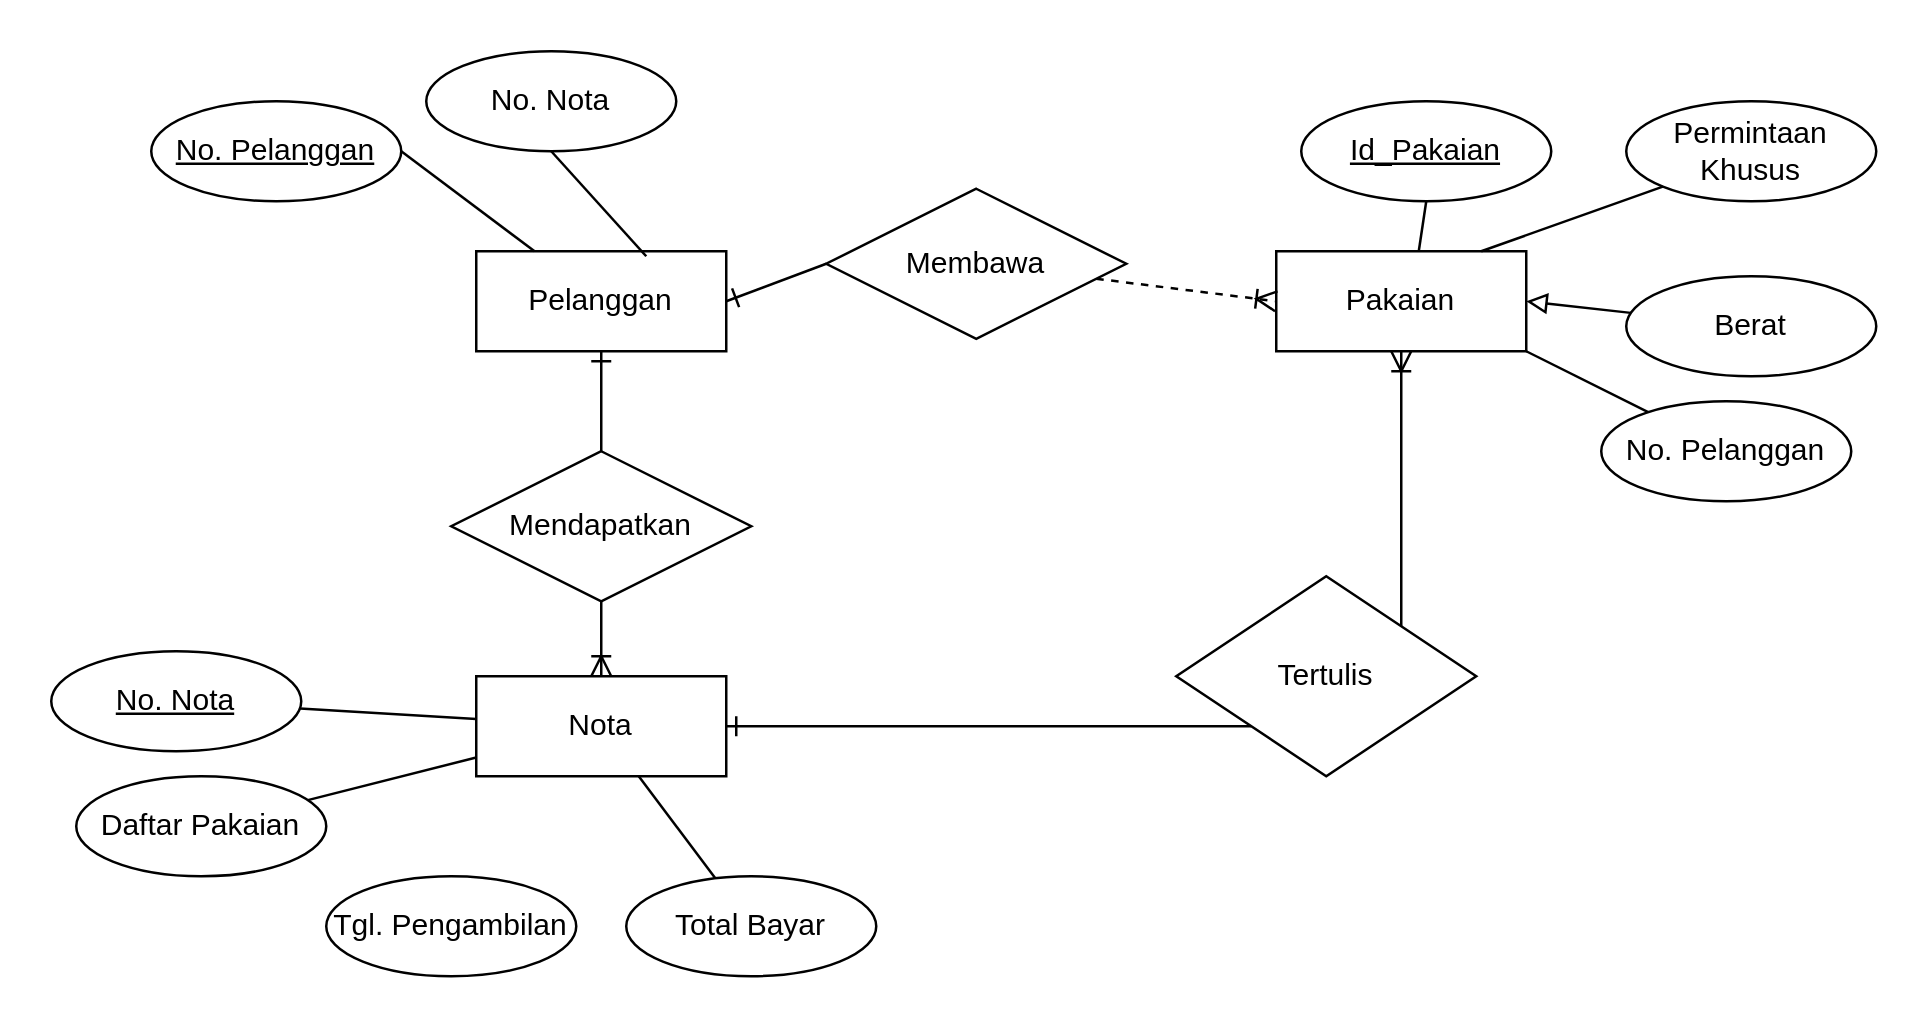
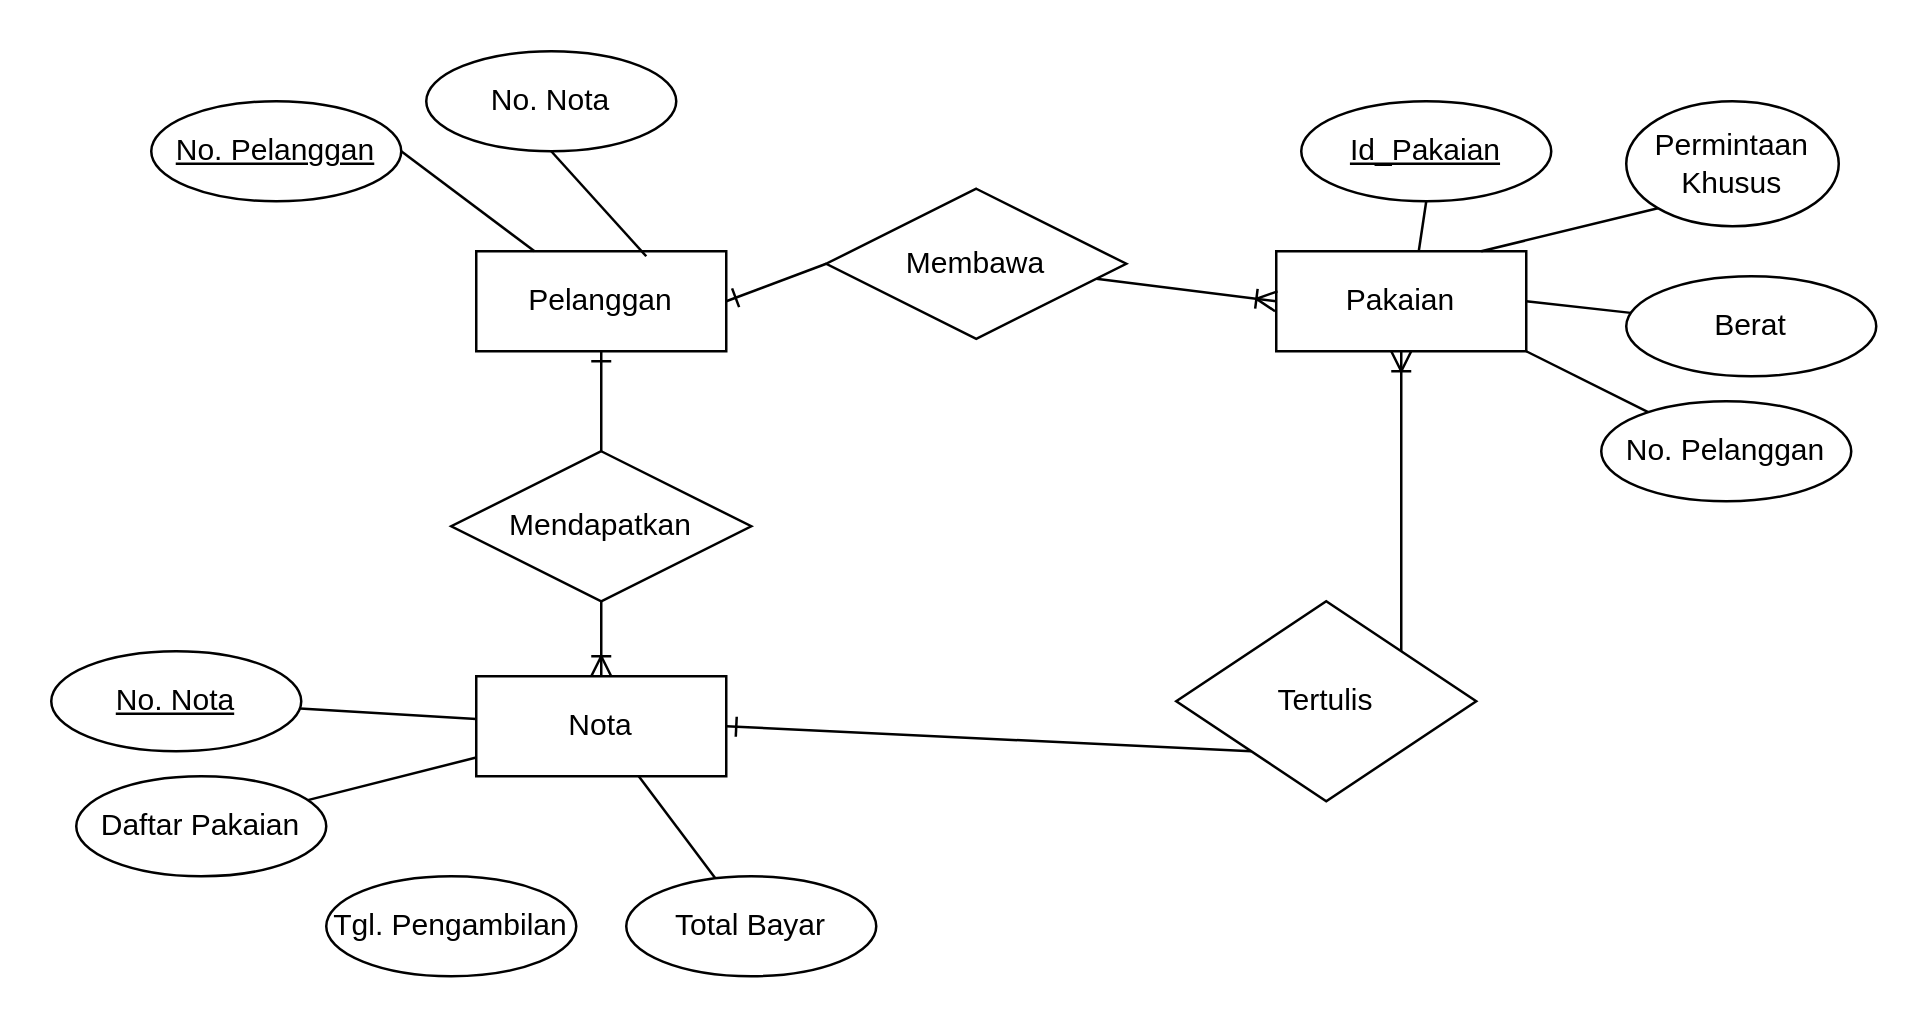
node "Permintaan Khusus": size 250x100 -> 213x125
edge "Membawa" -> "Pakaian": style dashed -> solid
edge "Berat" -> "Pakaian": arrowhead block -> none
node "Tertulis": moved (1326, 676) -> (1326, 701)
